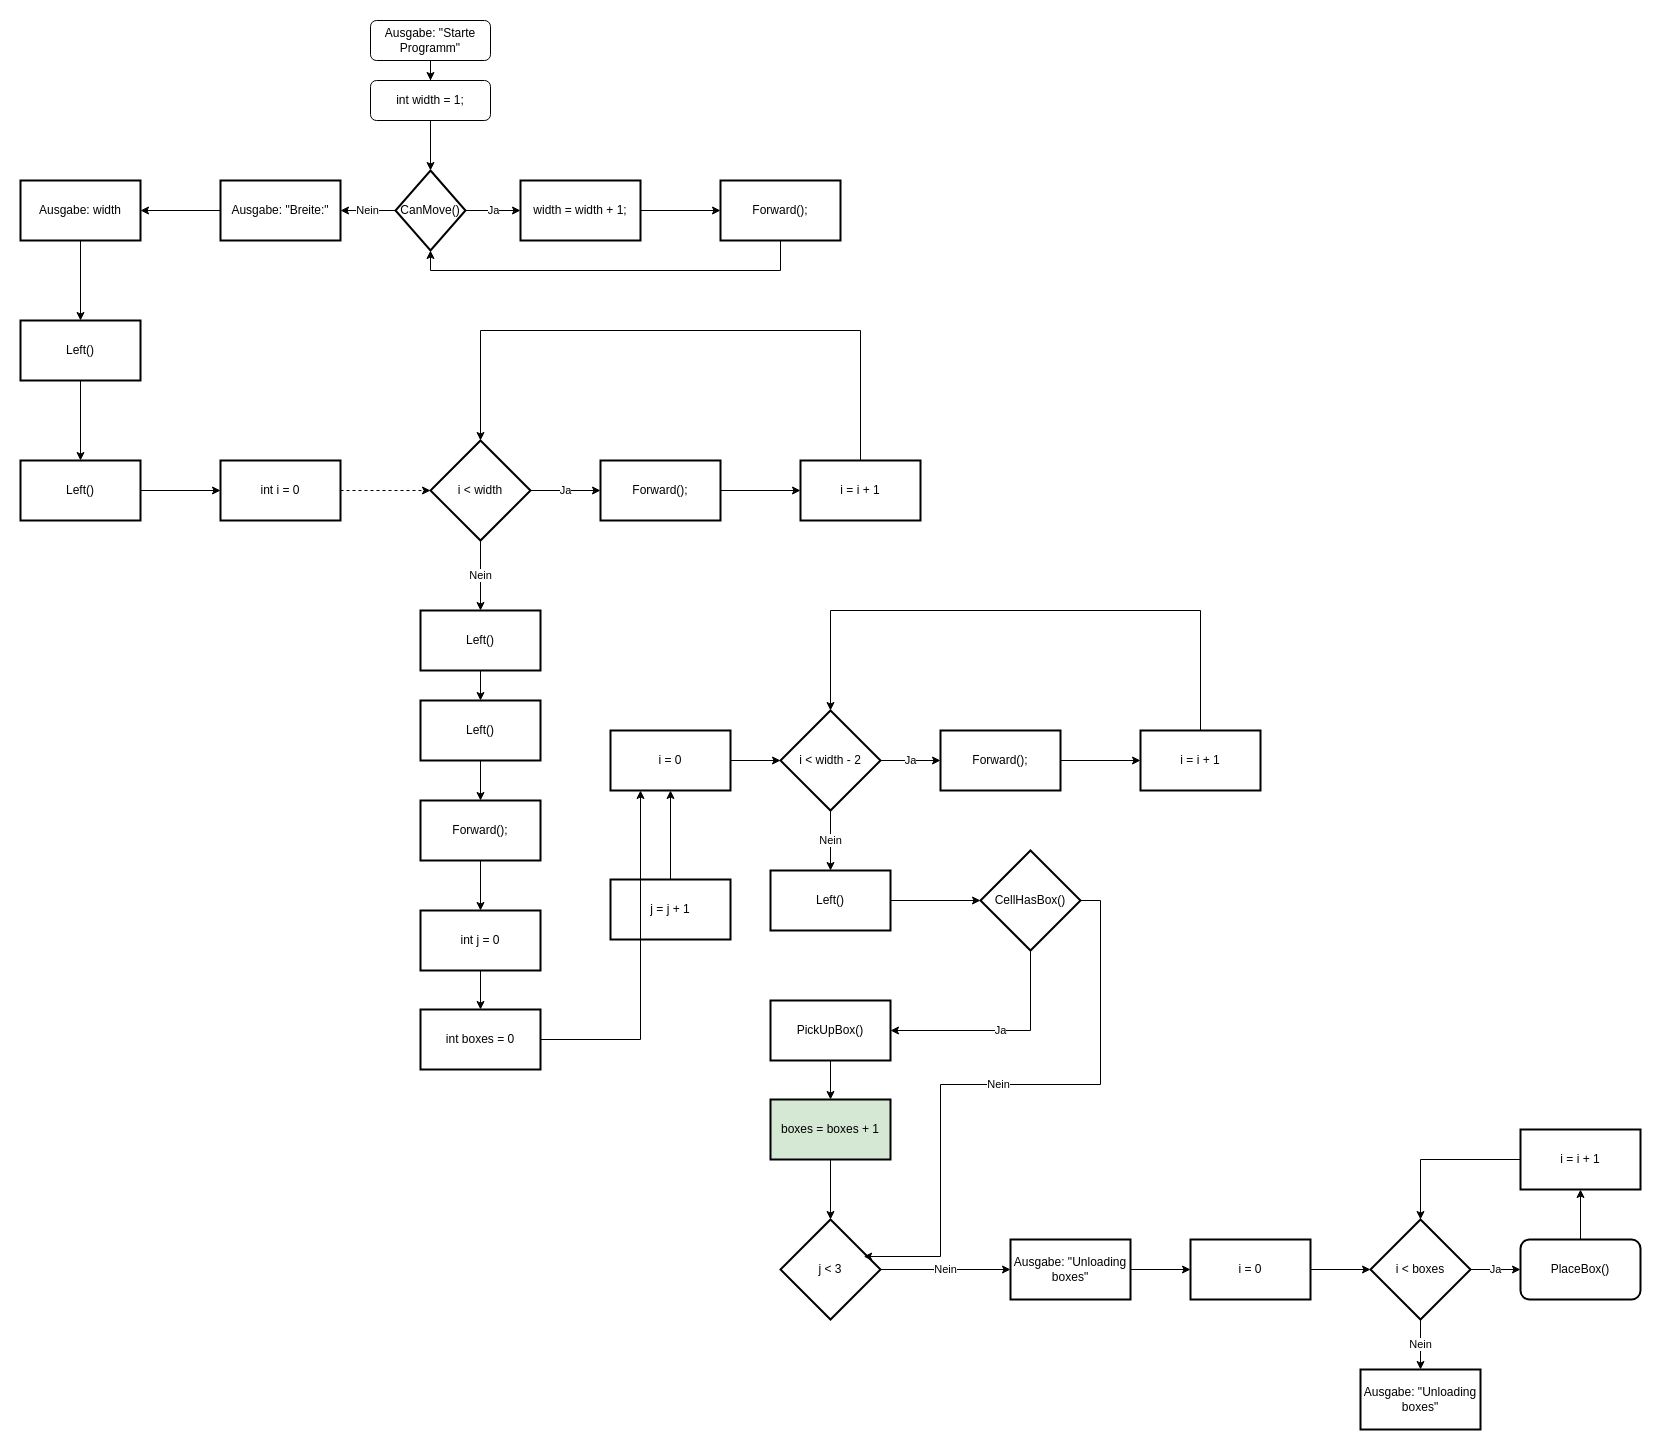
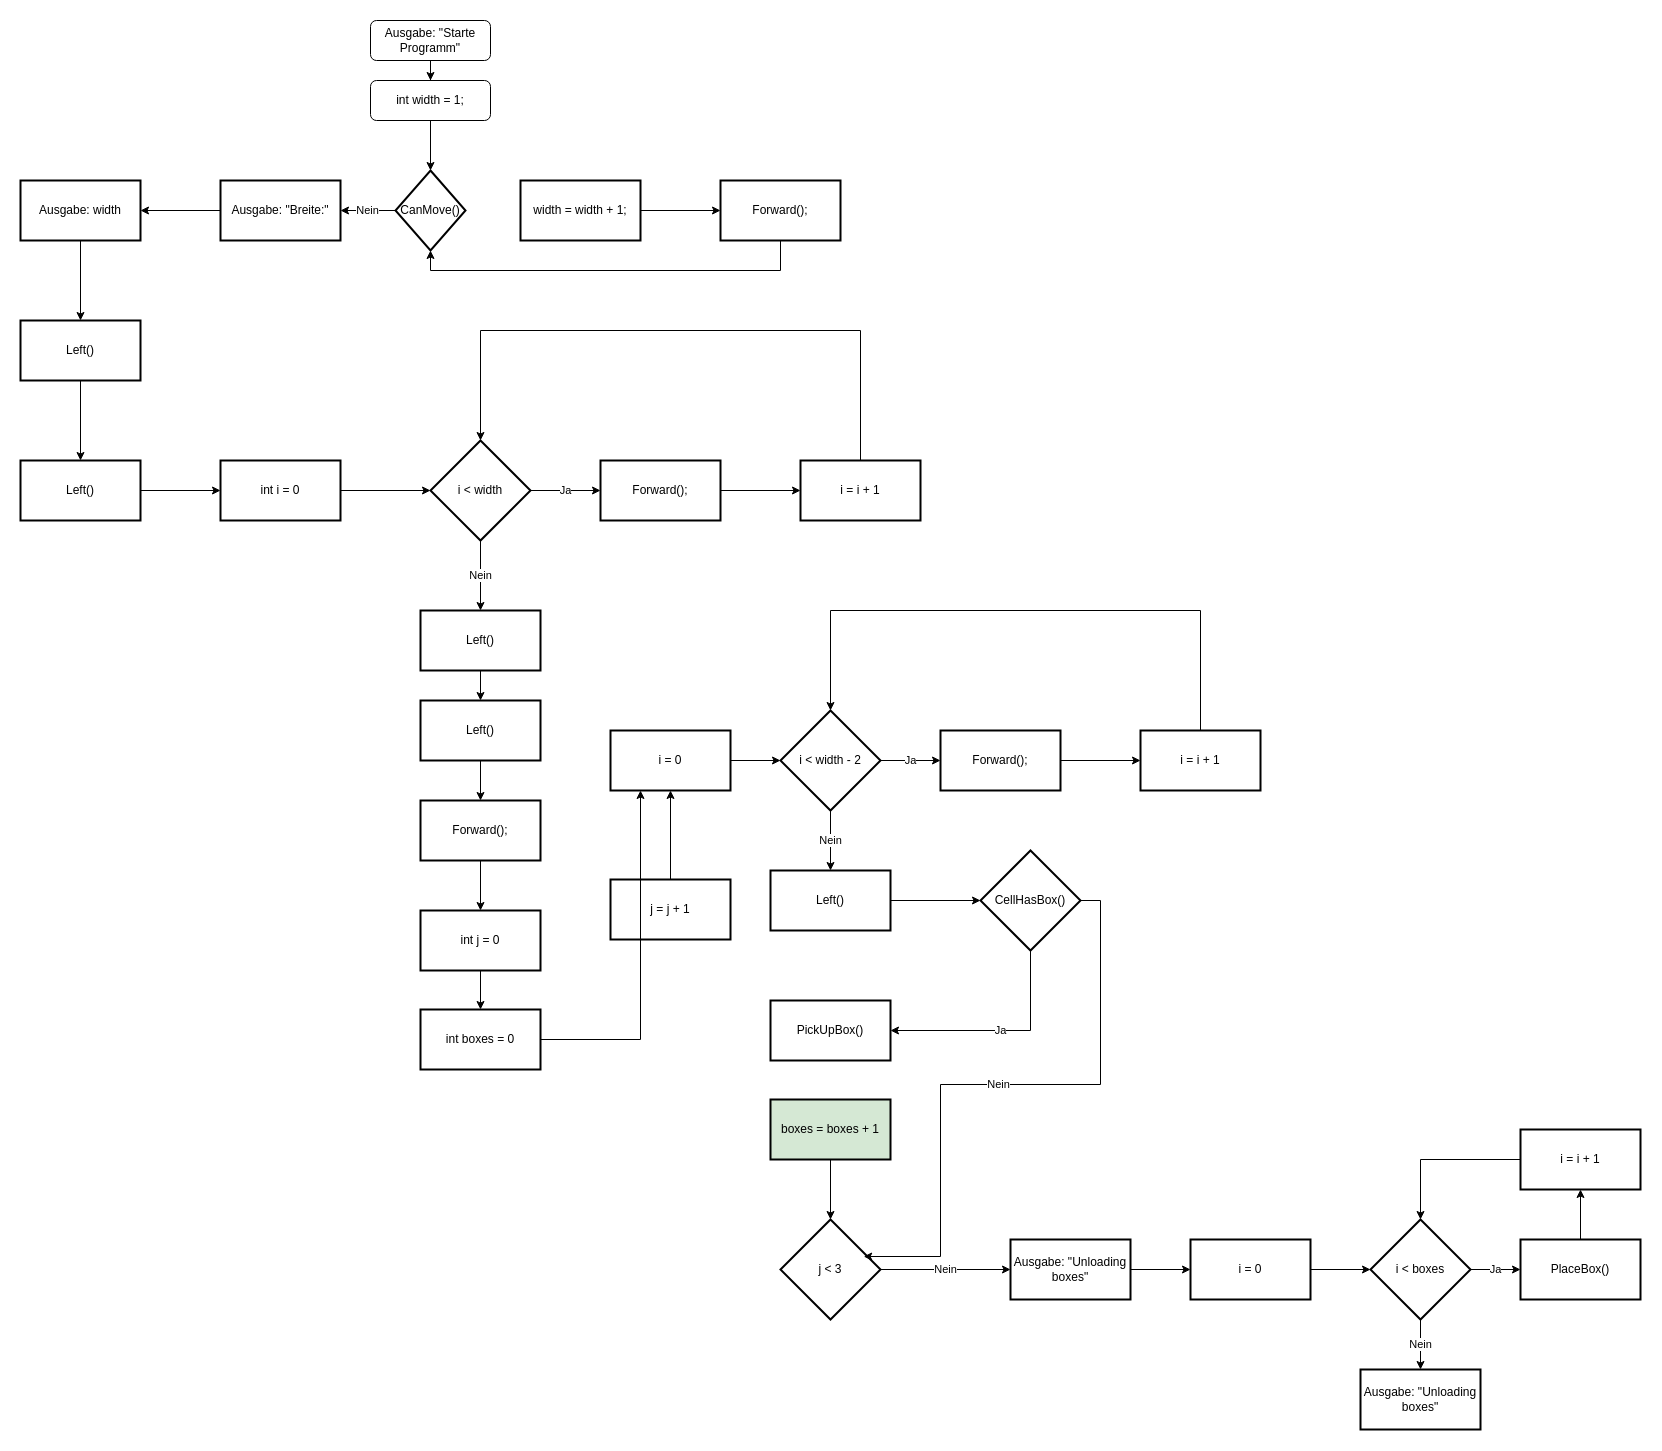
edge "CanMove()" -> "width = width + 1;": removed, label "Ja"
edge "int i = 0" -> "i < width": style dashed -> solid
edge "PickUpBox()" -> "boxes = boxes + 1": removed
node "PlaceBox()": shape rounded rectangle -> rectangle
